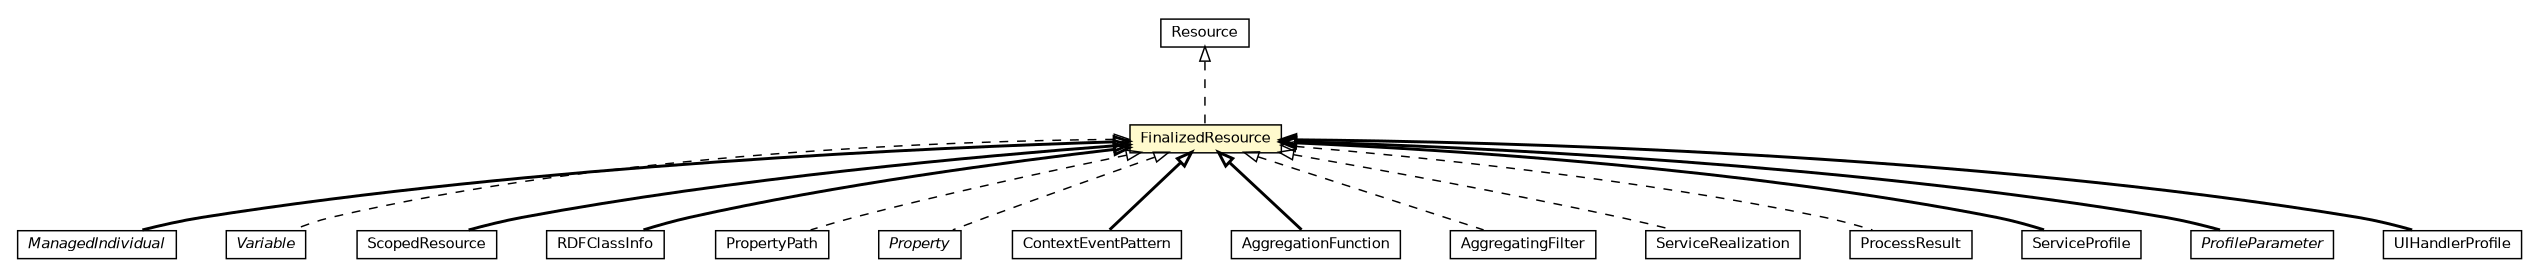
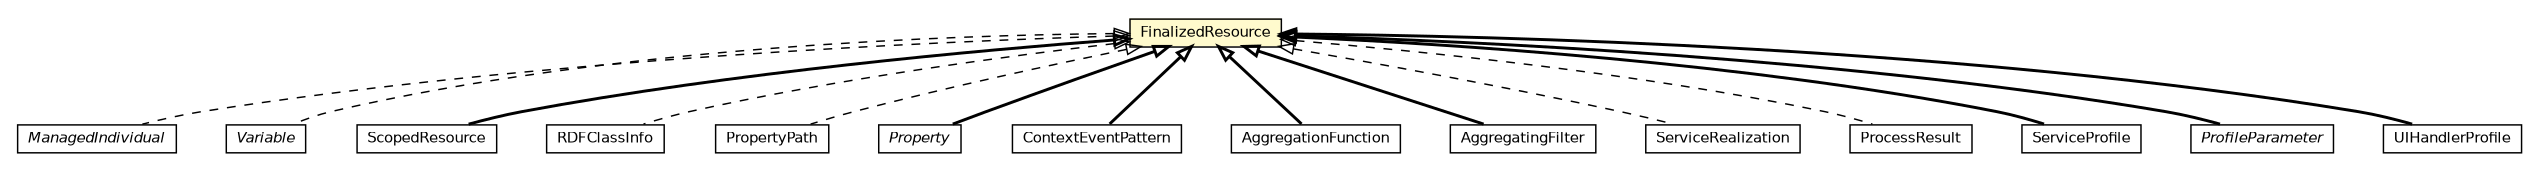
node "Resource": removed
edge "RDFClassInfo" -> "FinalizedResource": style bold -> dashed
edge "ManagedIndividual" -> "FinalizedResource": style bold -> dashed
edge "Property" -> "FinalizedResource": style dashed -> bold
edge "AggregatingFilter" -> "FinalizedResource": style dashed -> bold
